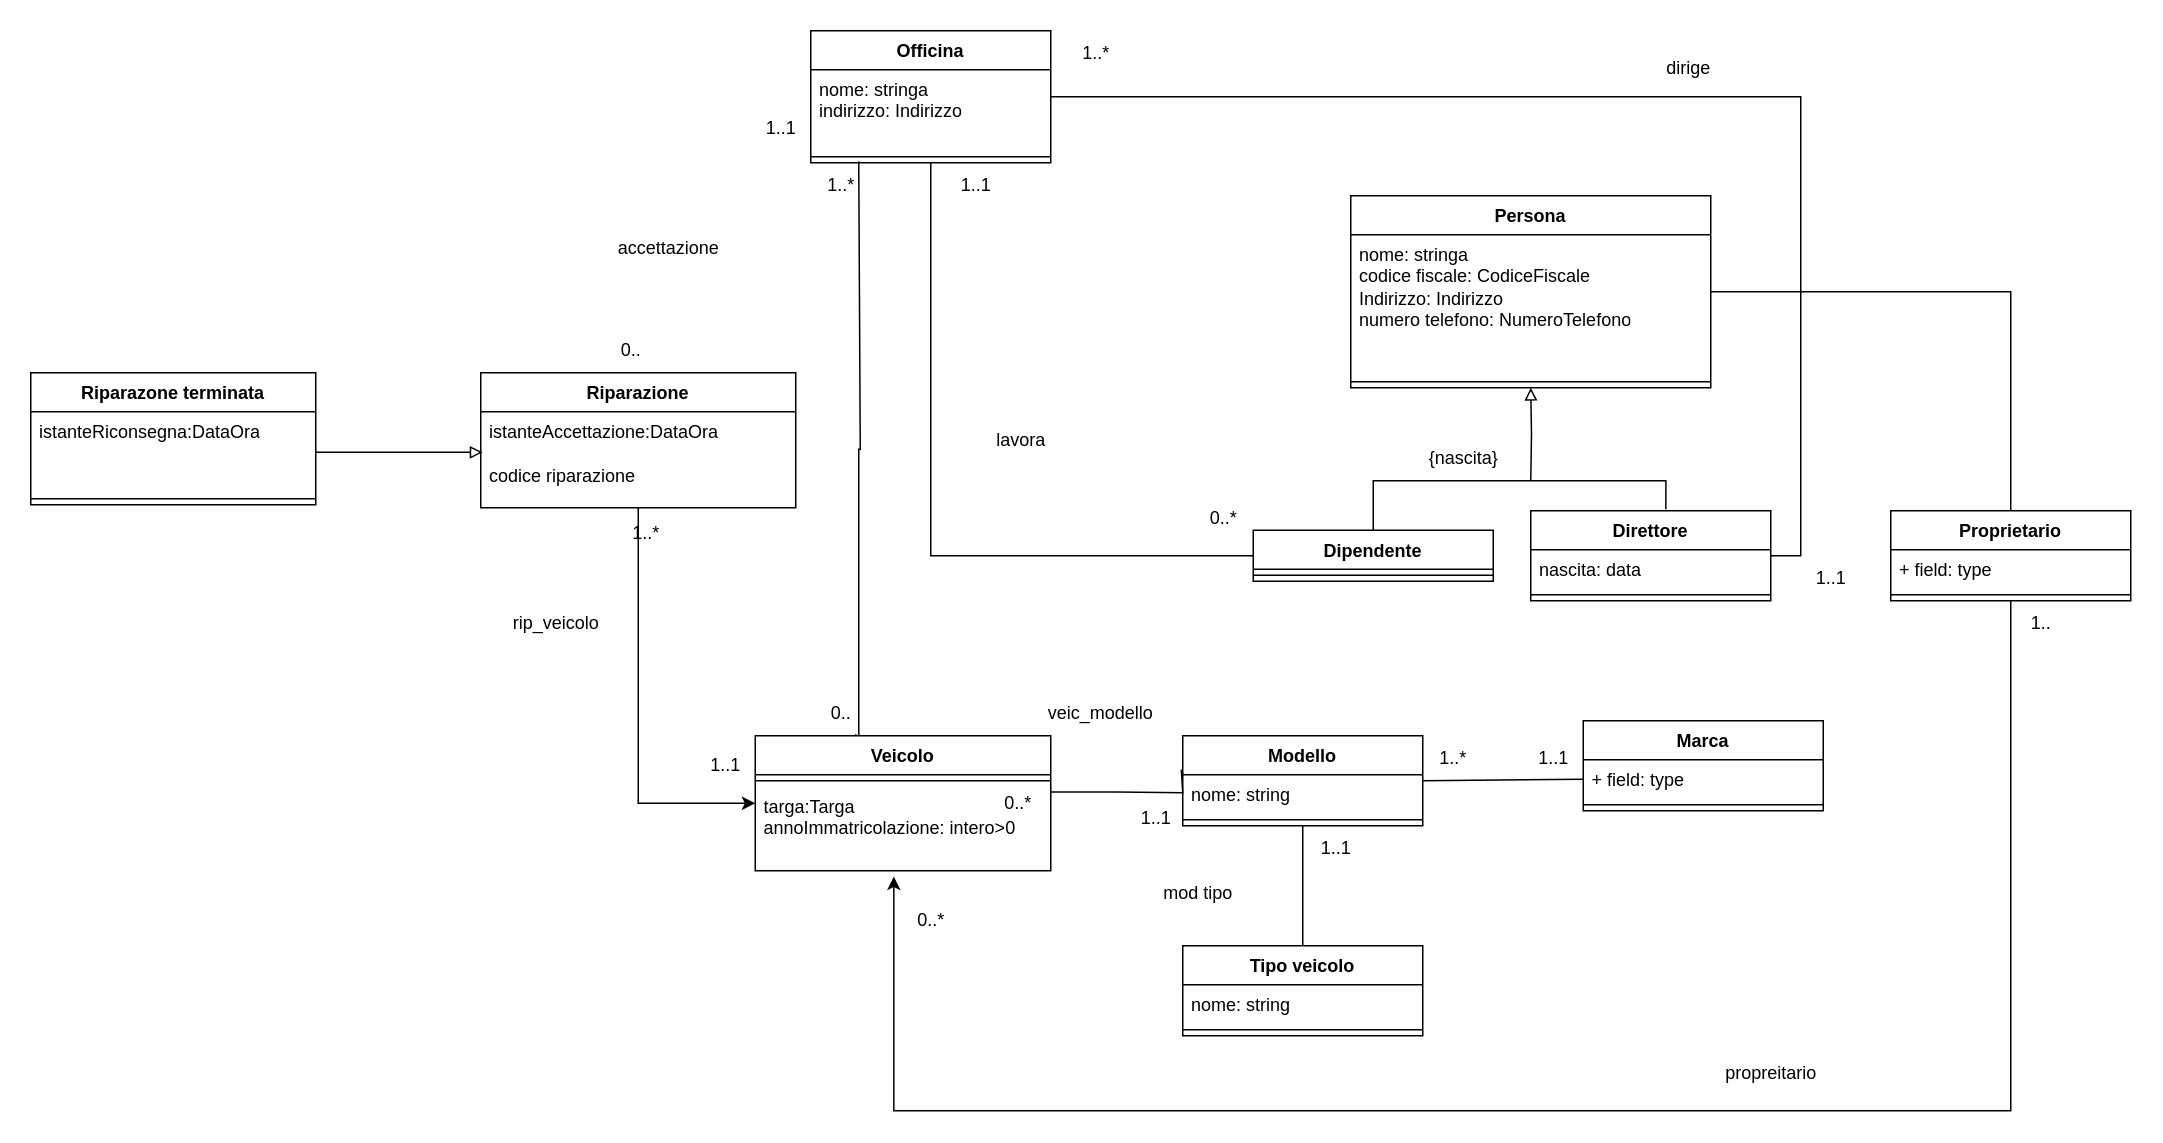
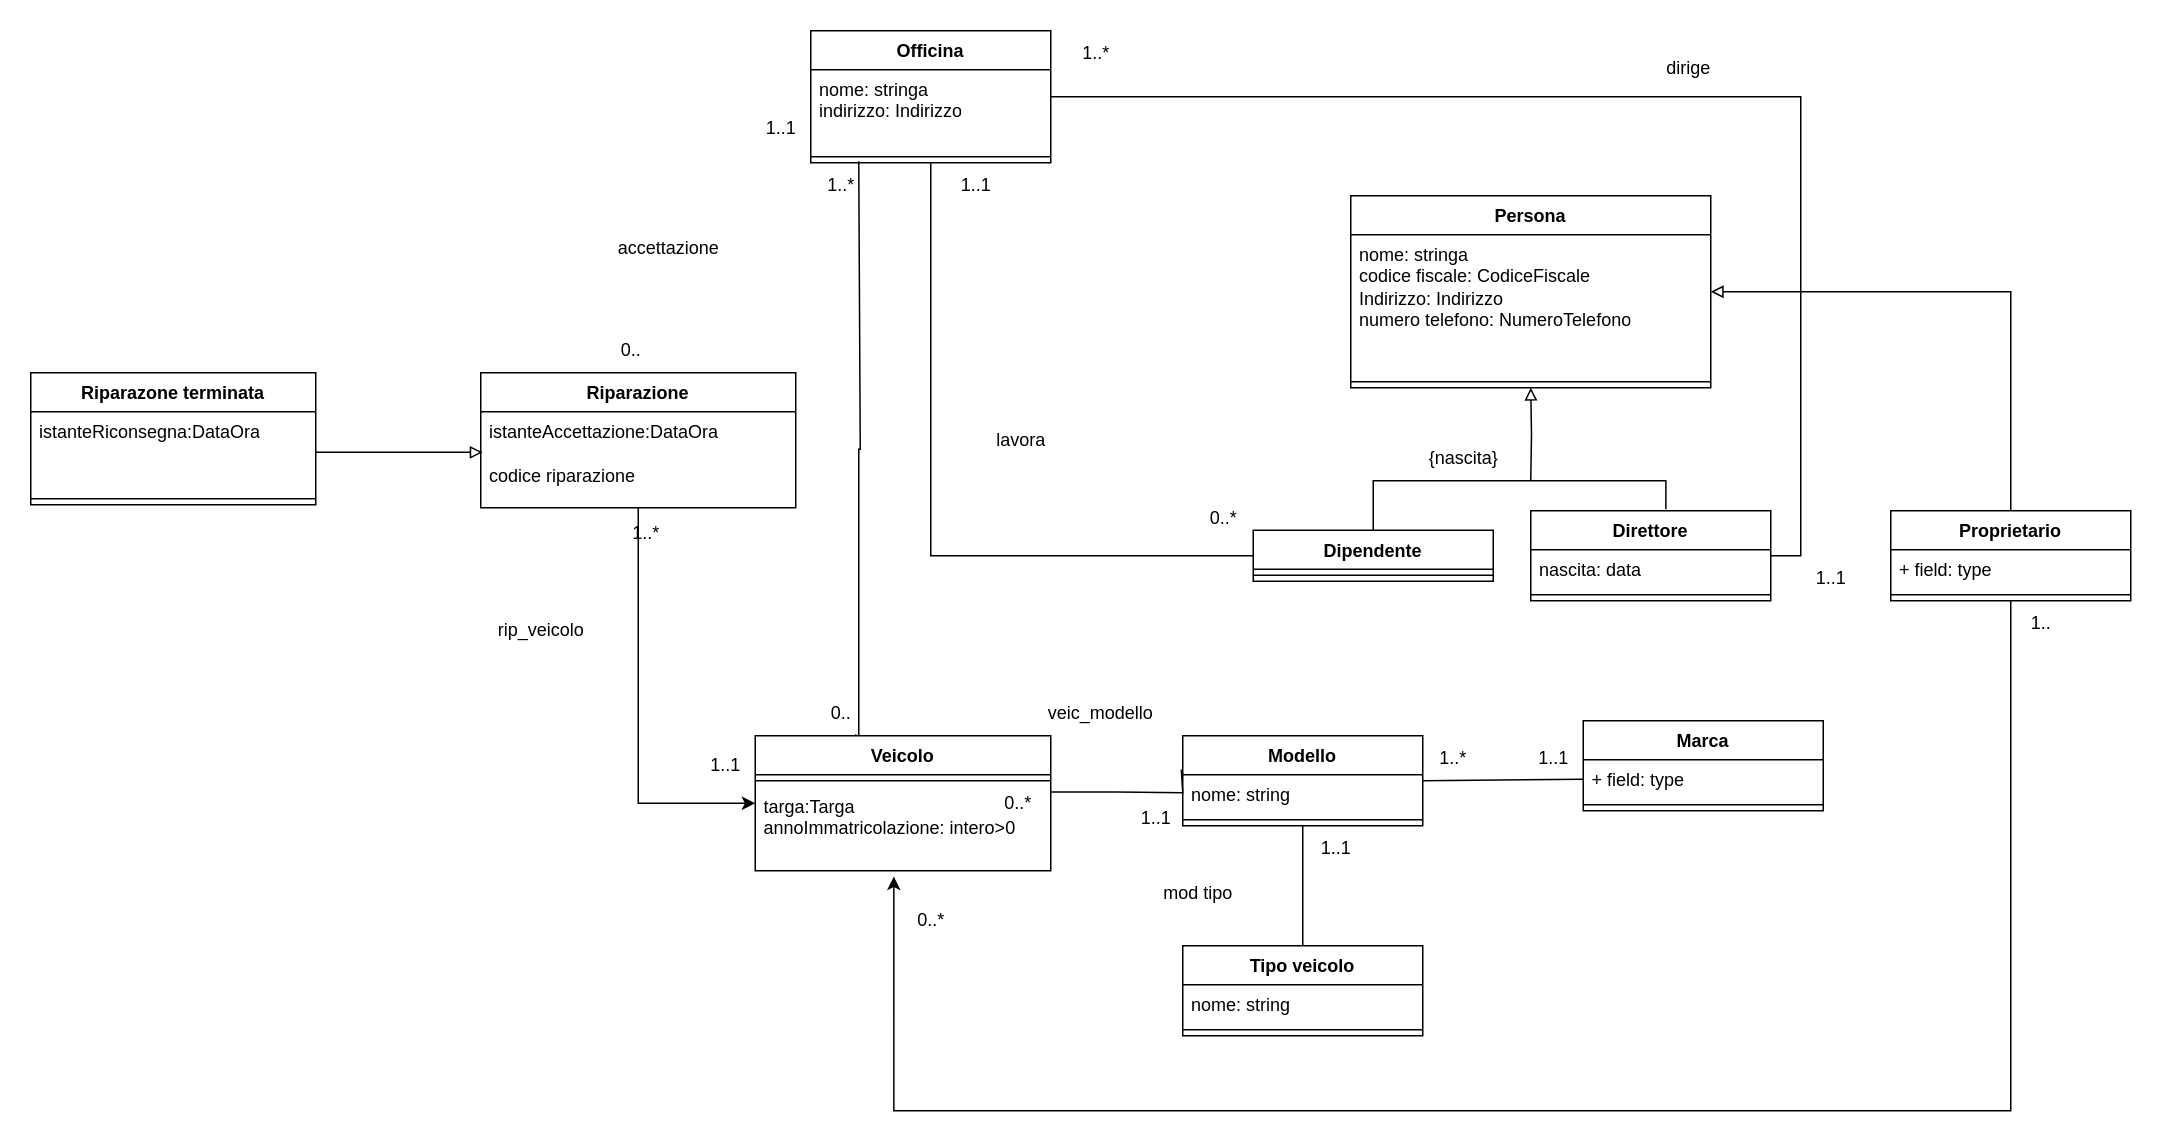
edge "Persona" -- "Proprietario": arrowhead none -> block
node "rip_veicolo": moved (556, 623) -> (541, 631)
node "propreitario": removed
